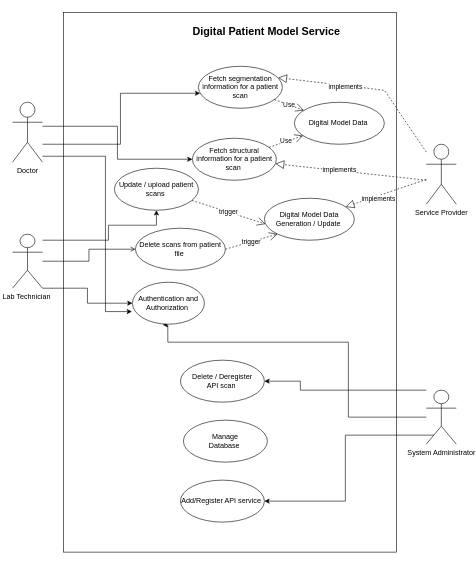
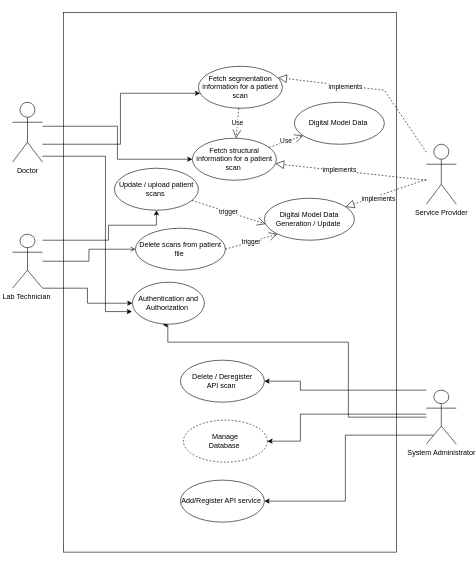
node "Digital Patient Model Service": removed
edge "Fetch segmentation information for a patient scan" -> "Digital Model Data": now "Fetch segmentation information for a patient scan" -> "Fetch structural information for a patient scan"
edge "System Administrator" -> "Manage Database": added
node "Manage Database": style solid -> dashed
